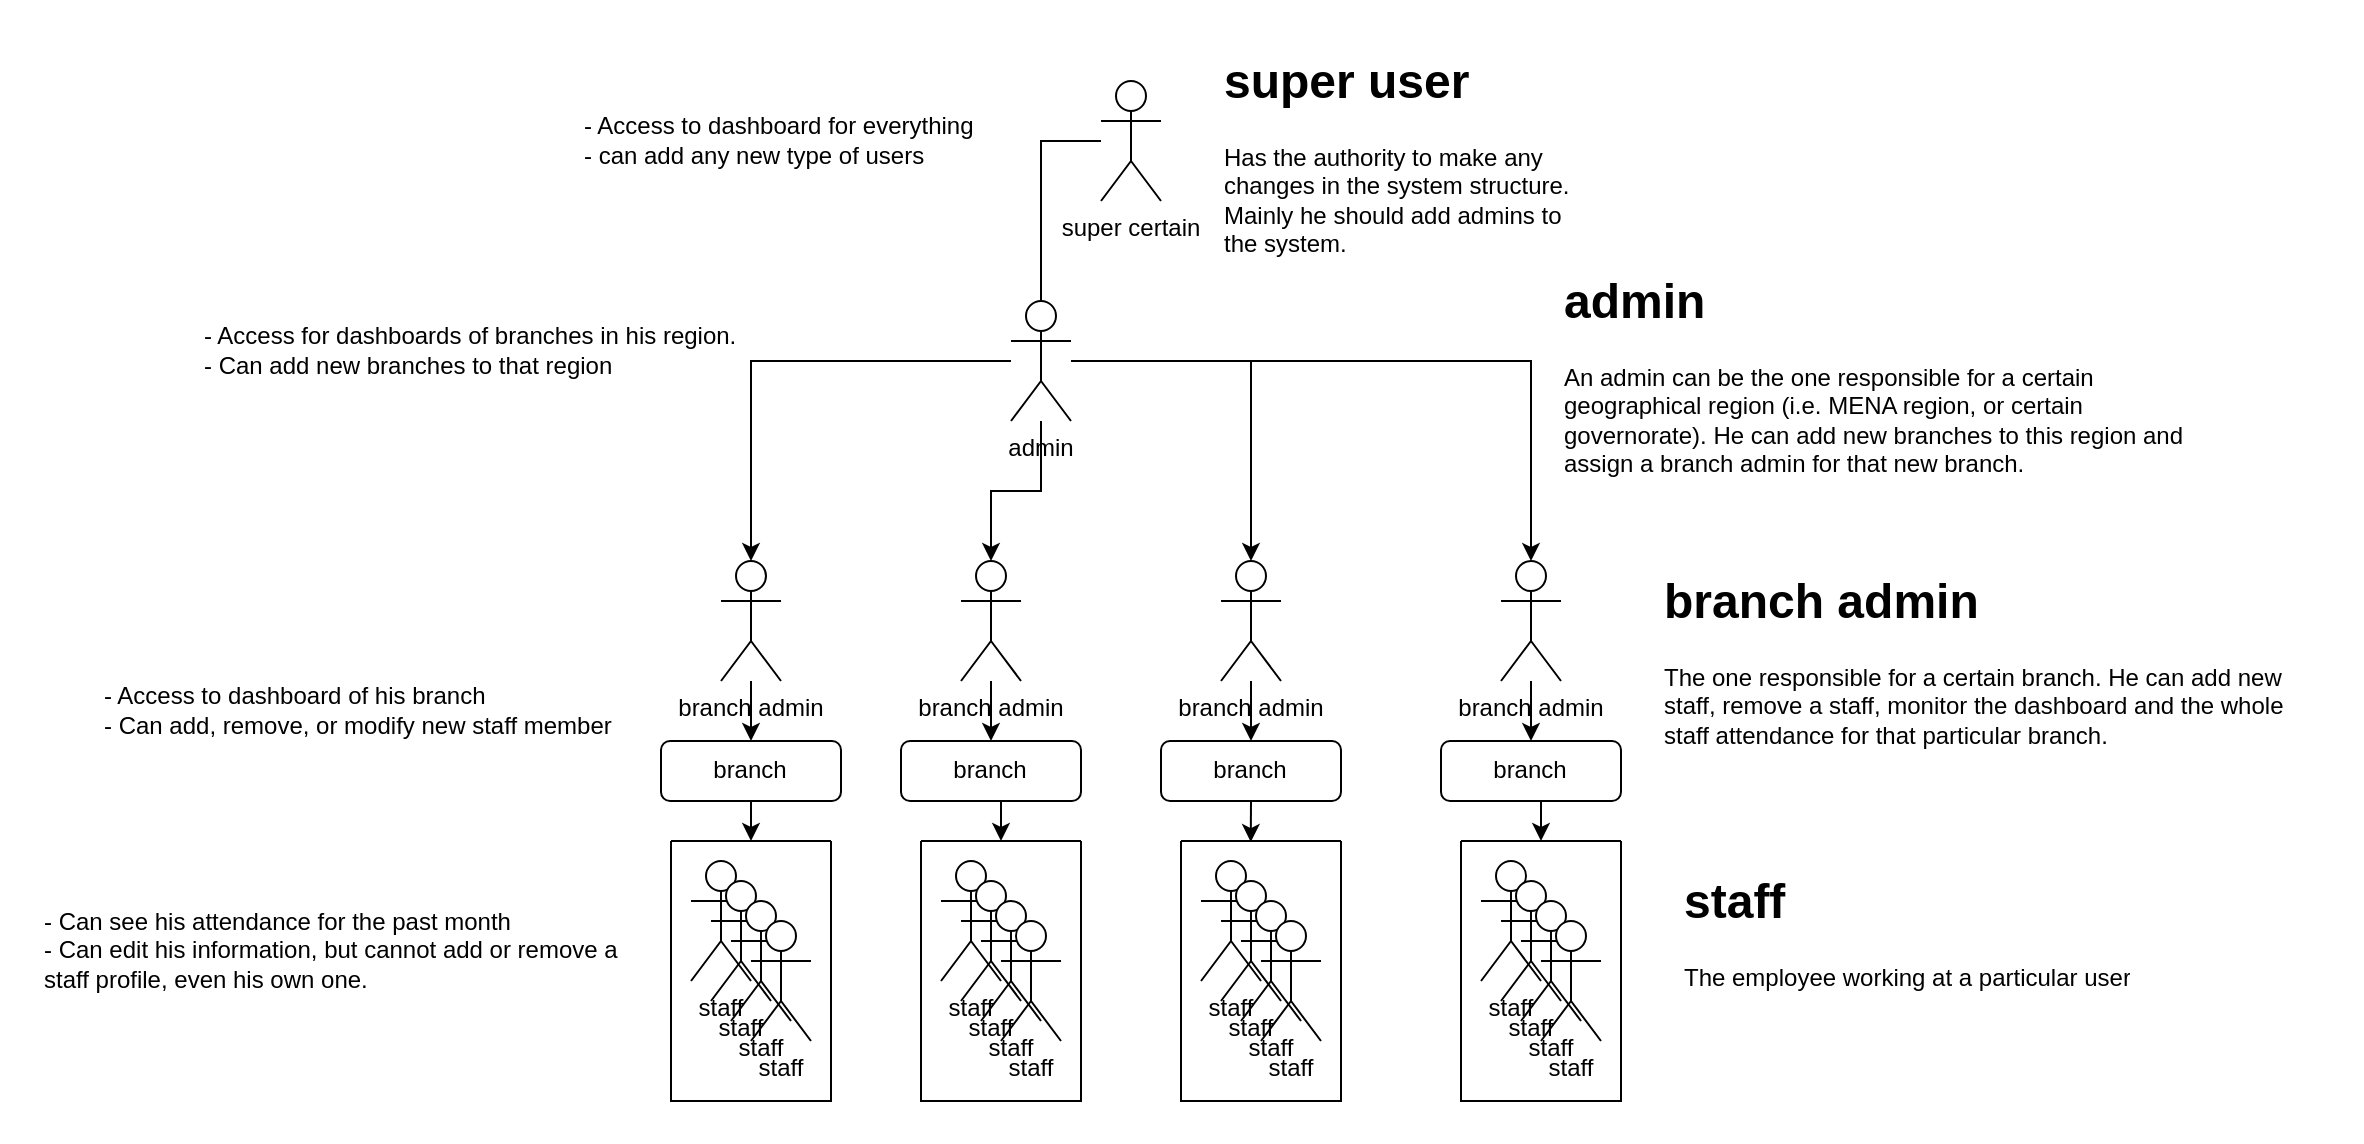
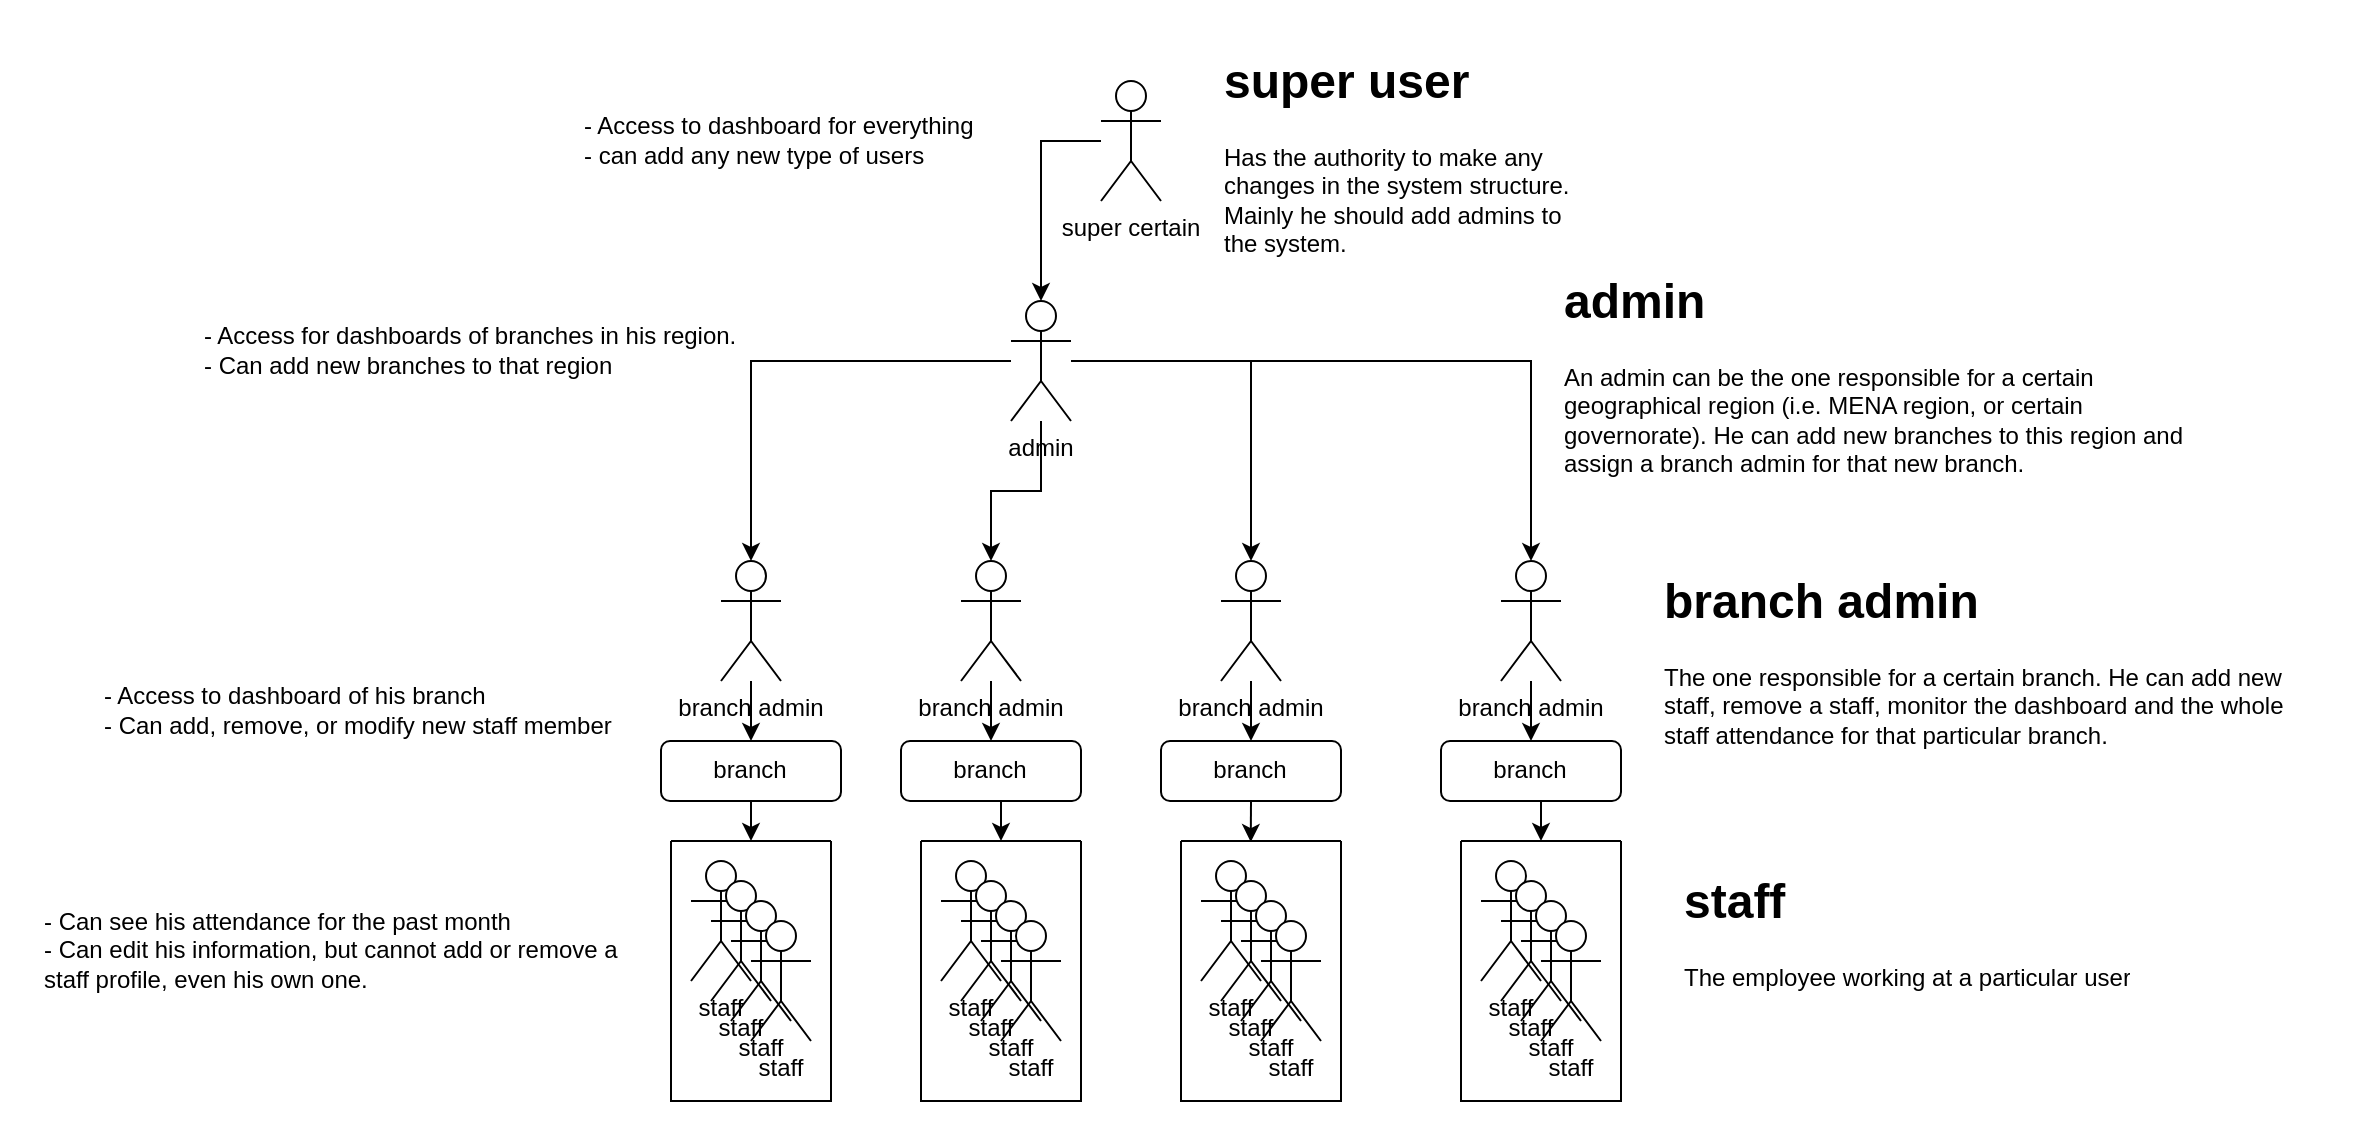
edge "super certain" -- "admin": arrowhead none -> classic
